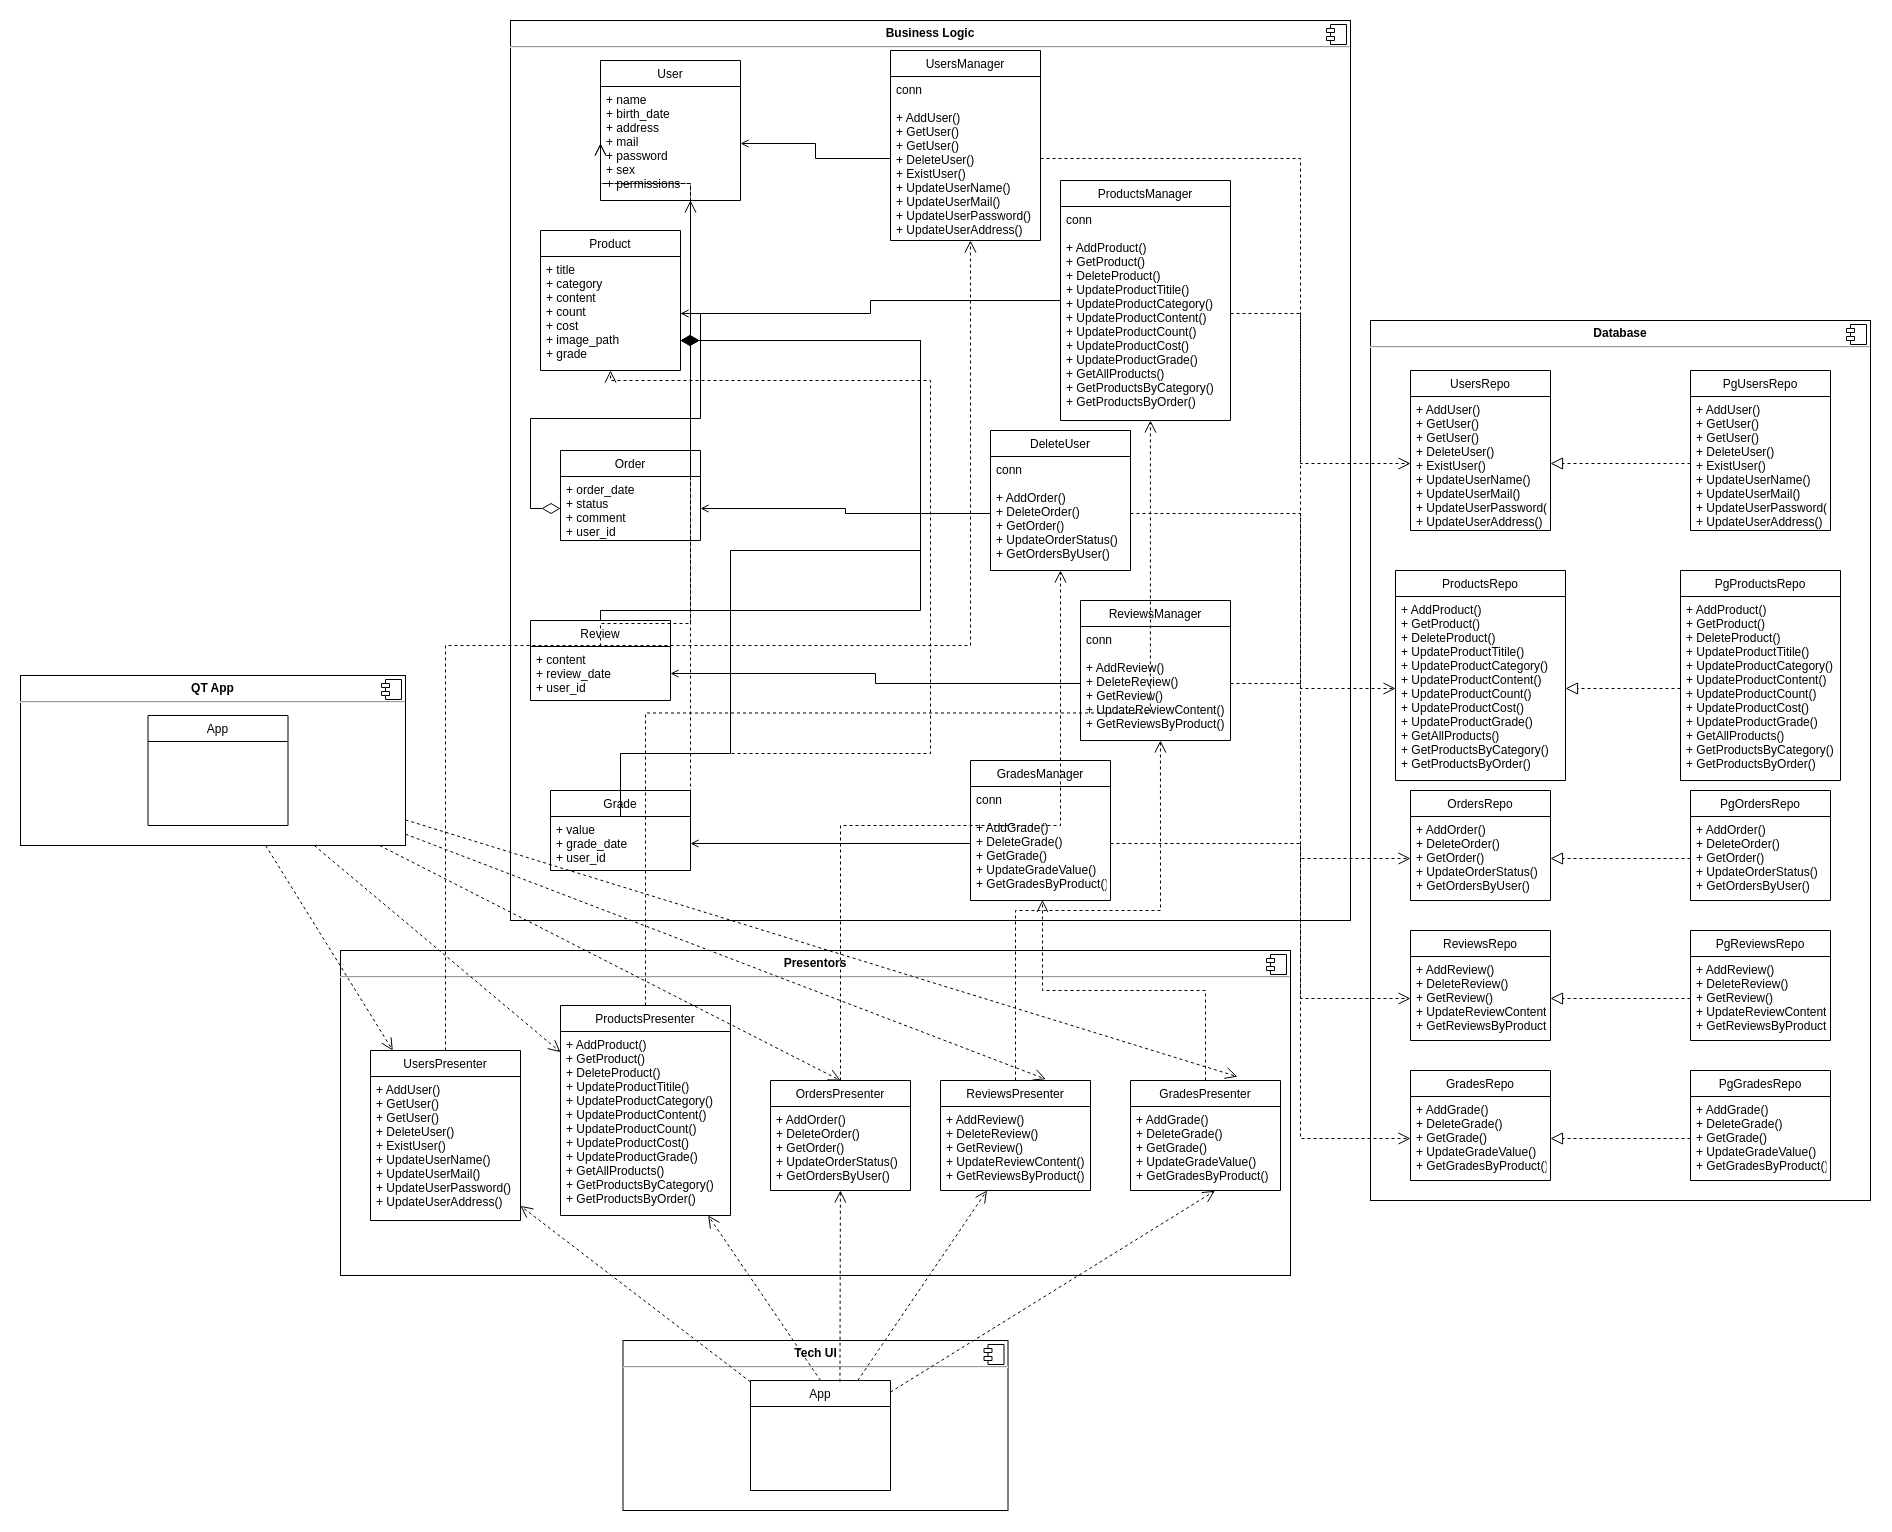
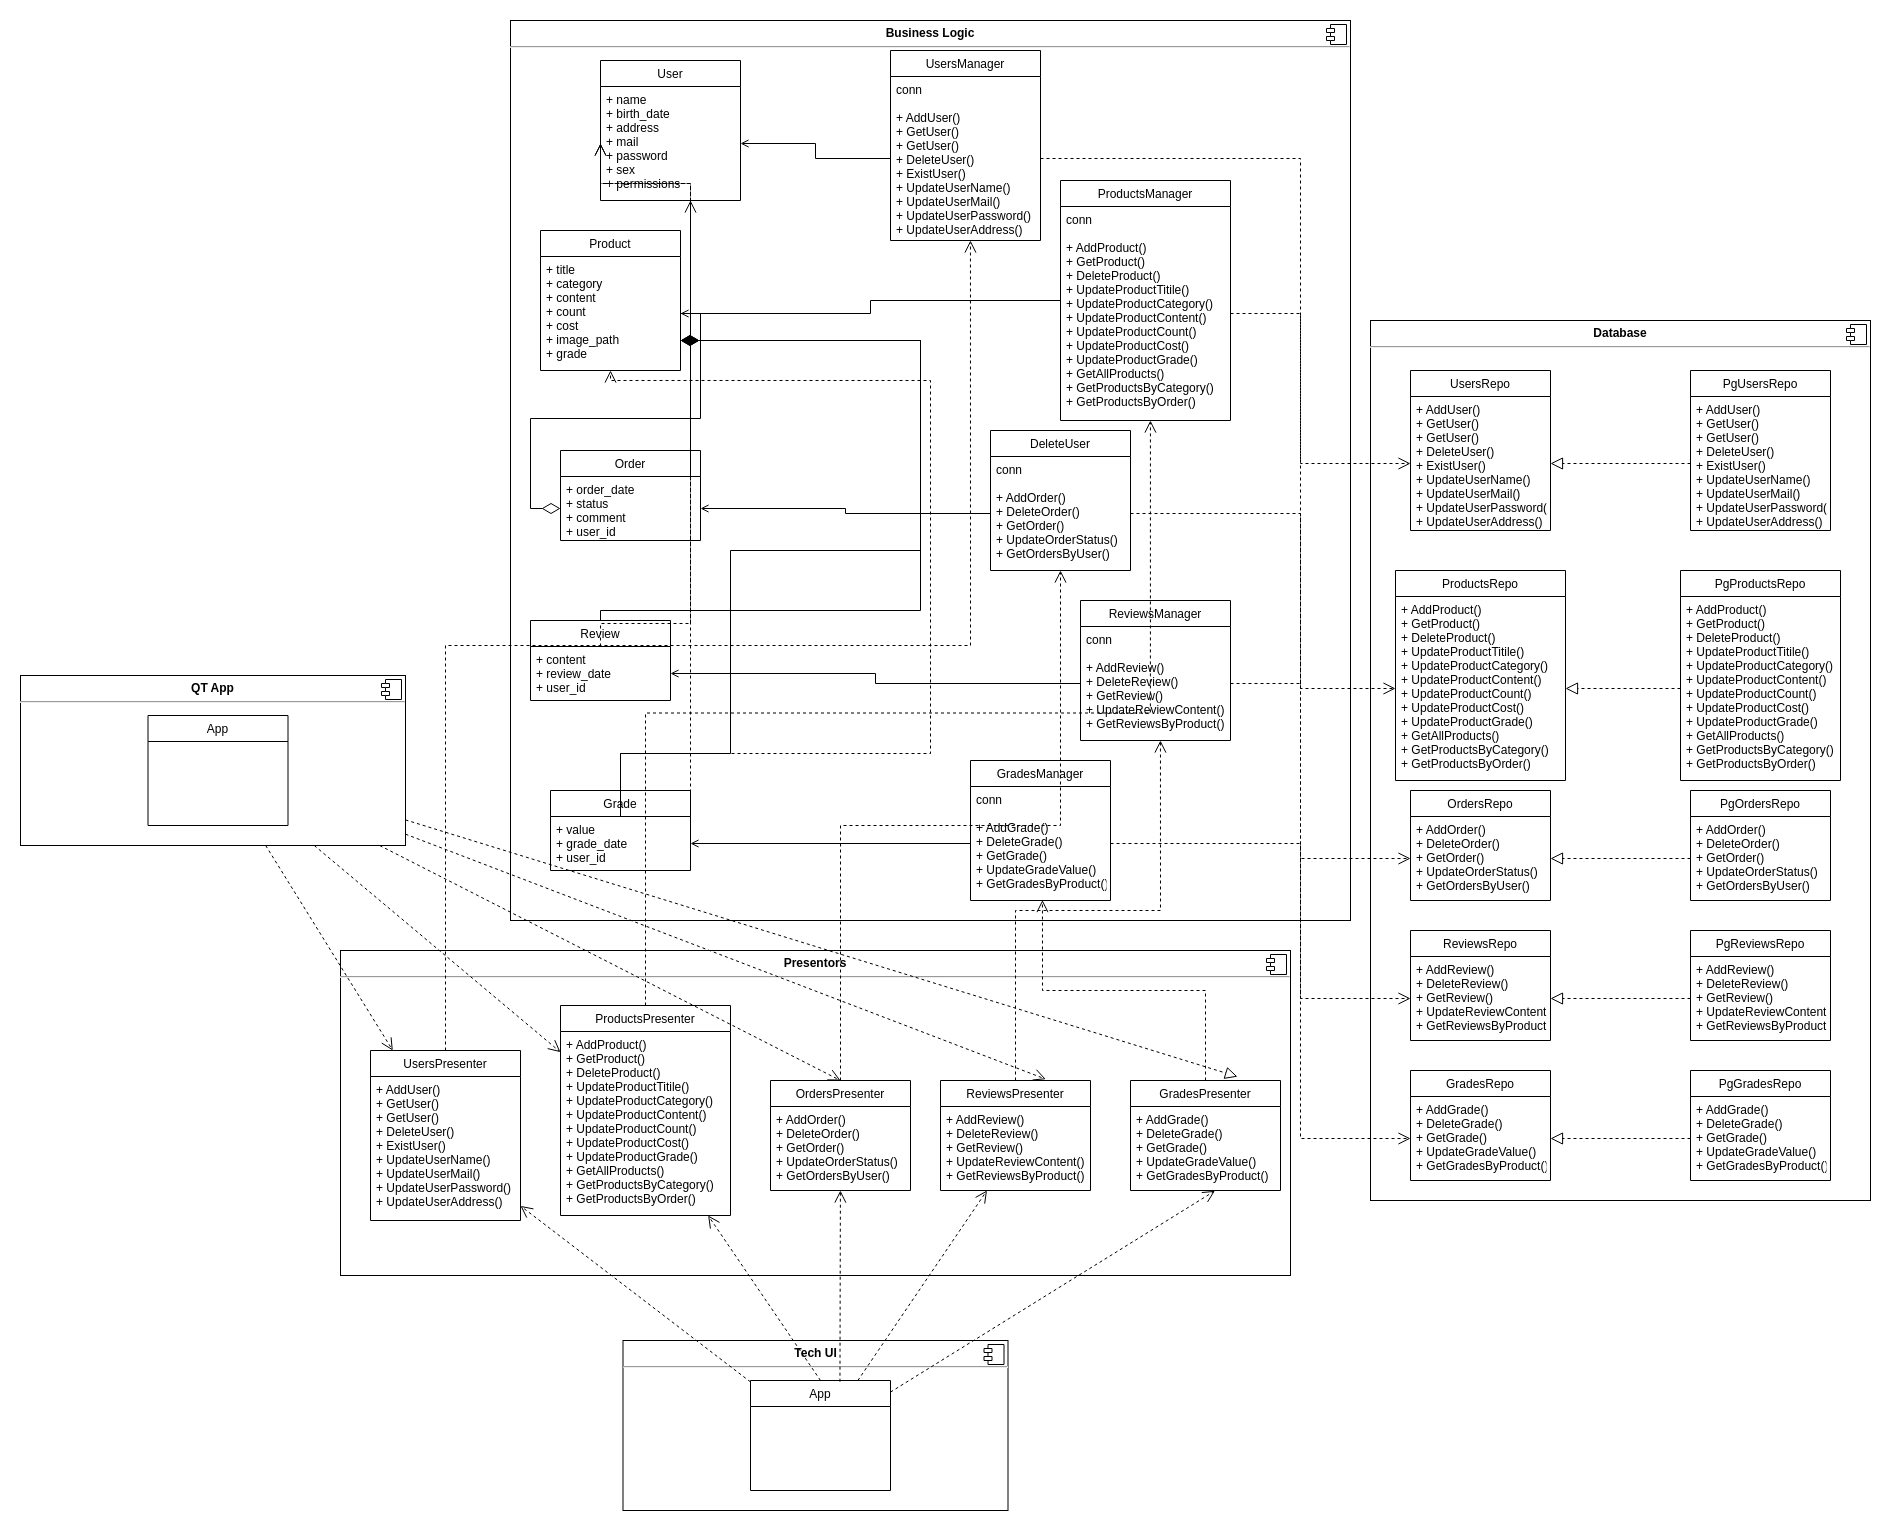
edge "QT App" -> "GradesPresenter": arrowhead open -> block
